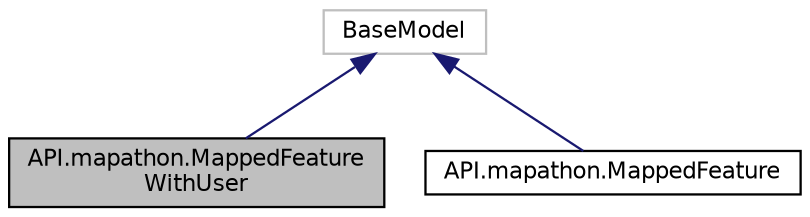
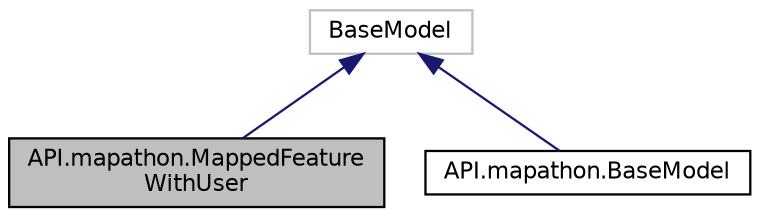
node "API.mapathon.MappedFeature": label "API.mapathon.MappedFeature" -> "API.mapathon.BaseModel"
